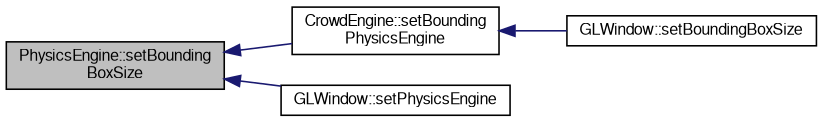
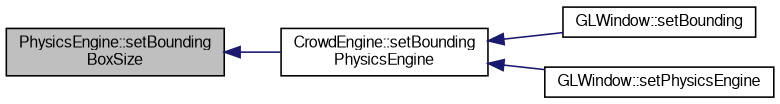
node "GLWindow::setBoundingBoxSize": label "GLWindow::setBoundingBoxSize" -> "GLWindow::setBounding"
edge "GLWindow::setPhysicsEngine" -> "PhysicsEngine::setBounding BoxSize": now "GLWindow::setPhysicsEngine" -> "CrowdEngine::setBounding PhysicsEngine"
